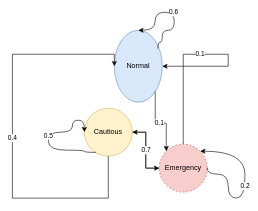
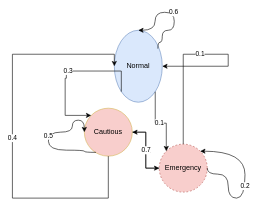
edge "Normal" -> "Cautious": added, label "0.3"
node "Cautious": fillcolor #fff2cc -> #f8cecc
